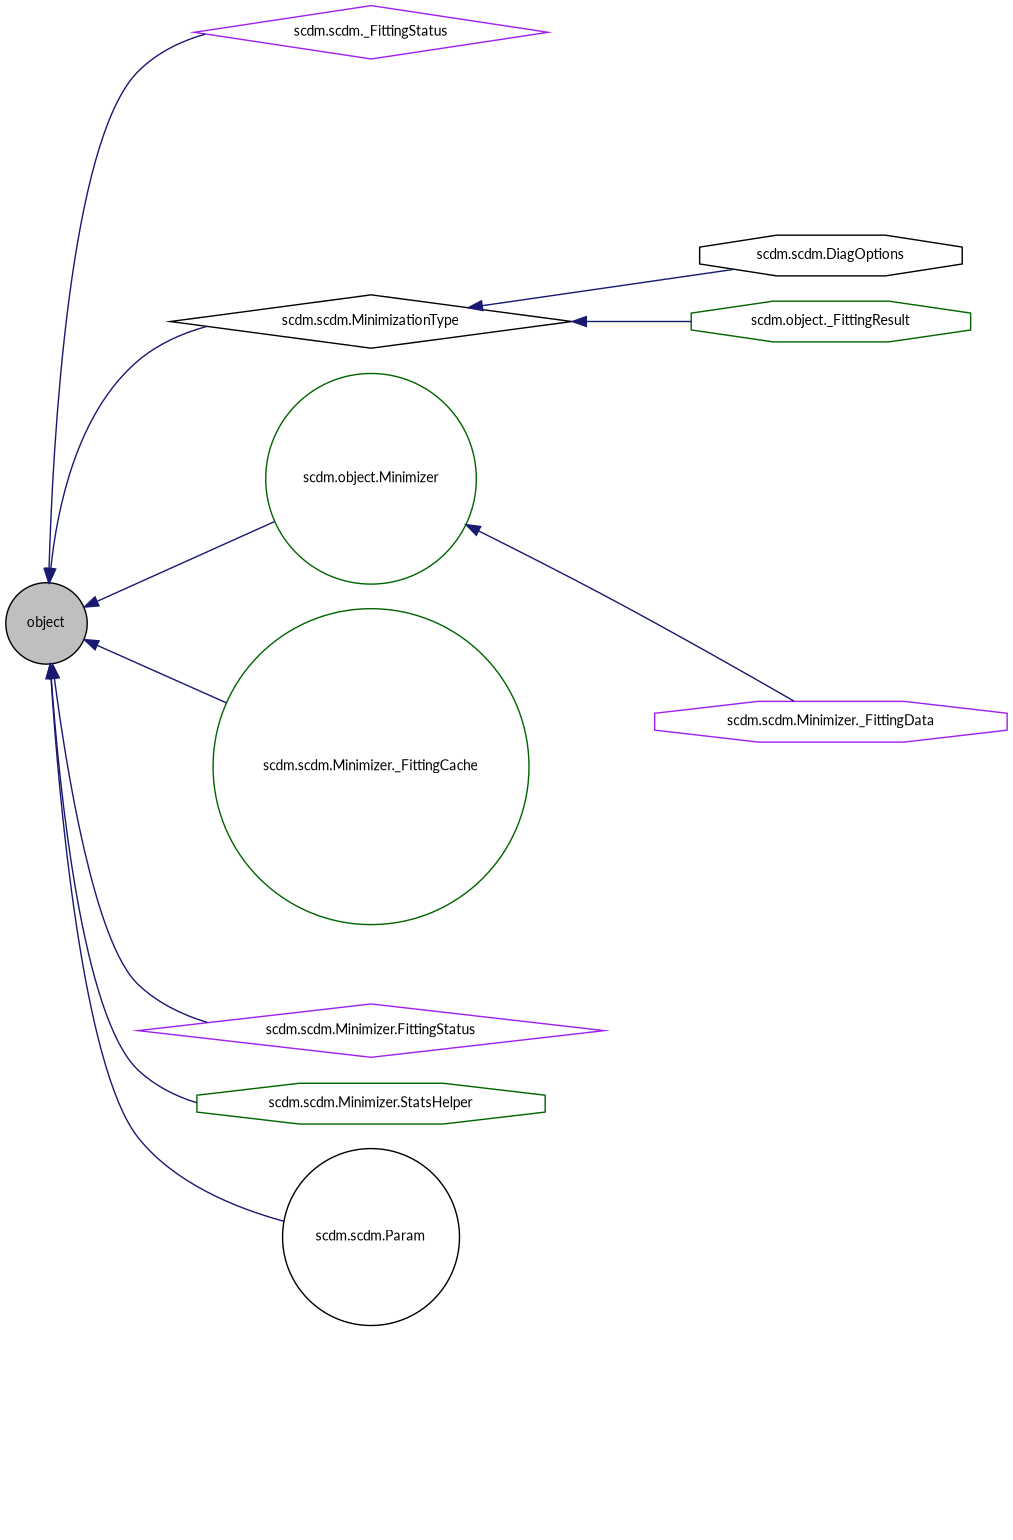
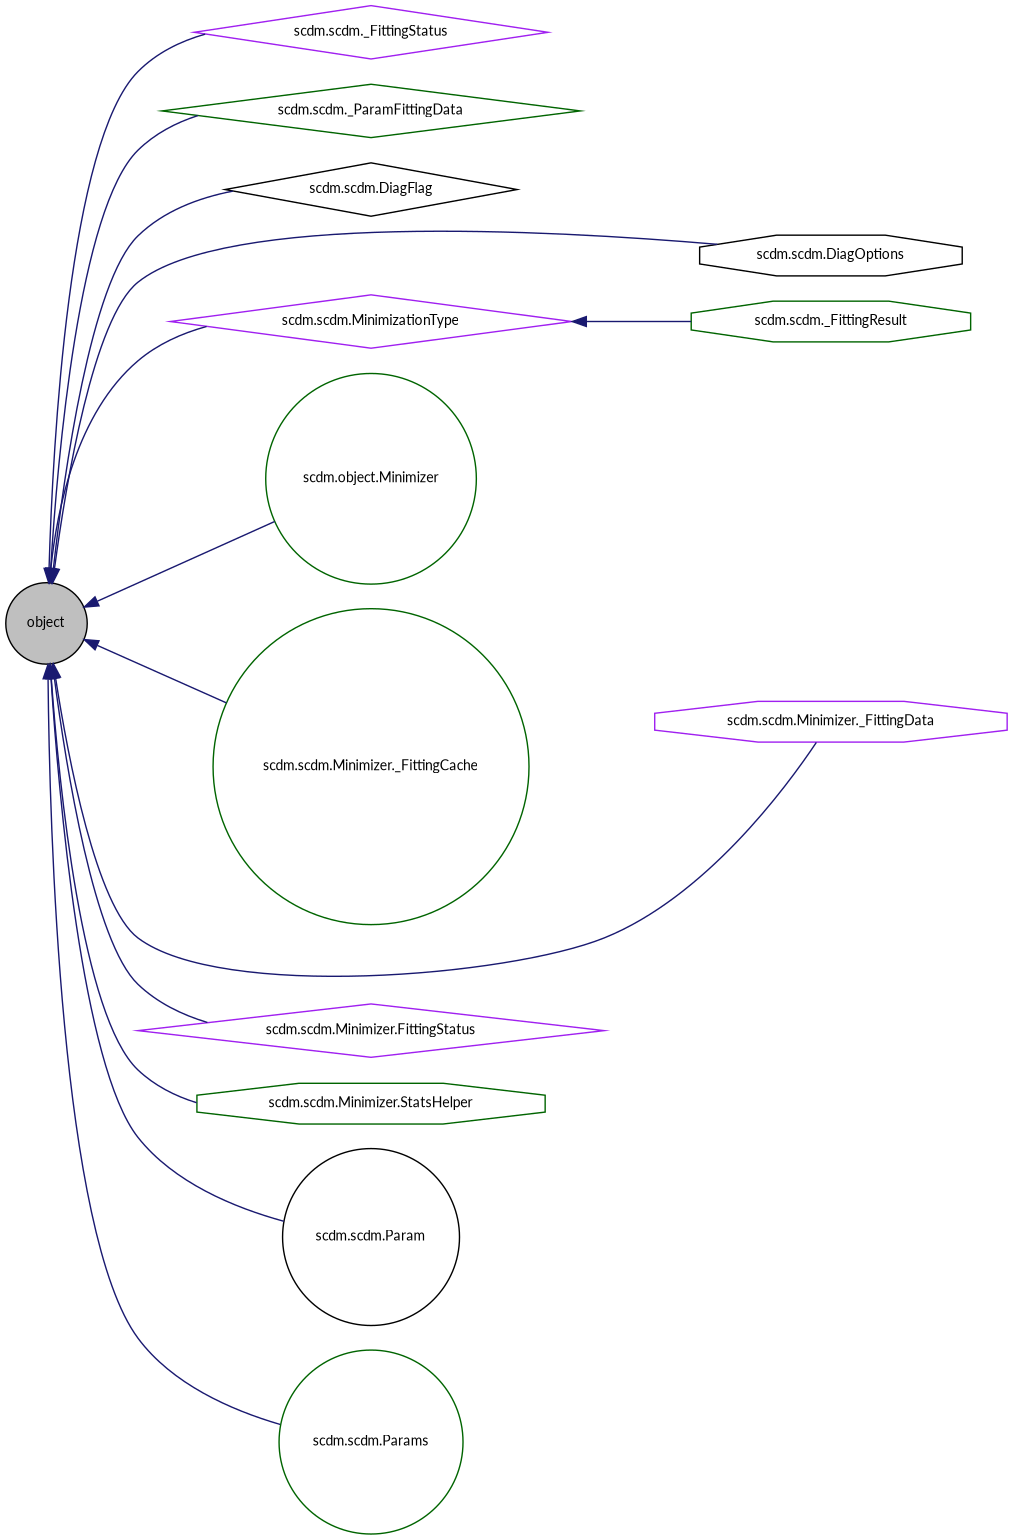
node "scdm.scdm._ParamFittingData": added
node "scdm.scdm.DiagFlag": added
edge "scdm.scdm.DiagOptions" -> "scdm.scdm.MinimizationType": now "scdm.scdm.DiagOptions" -> "object"
node "scdm.scdm.MinimizationType": color black -> purple
node "scdm.object._FittingResult": label "scdm.object._FittingResult" -> "scdm.scdm._FittingResult"
edge "scdm.scdm.Minimizer._FittingData" -> "scdm.object.Minimizer": now "scdm.scdm.Minimizer._FittingData" -> "object"
node "scdm.scdm.Params": added
